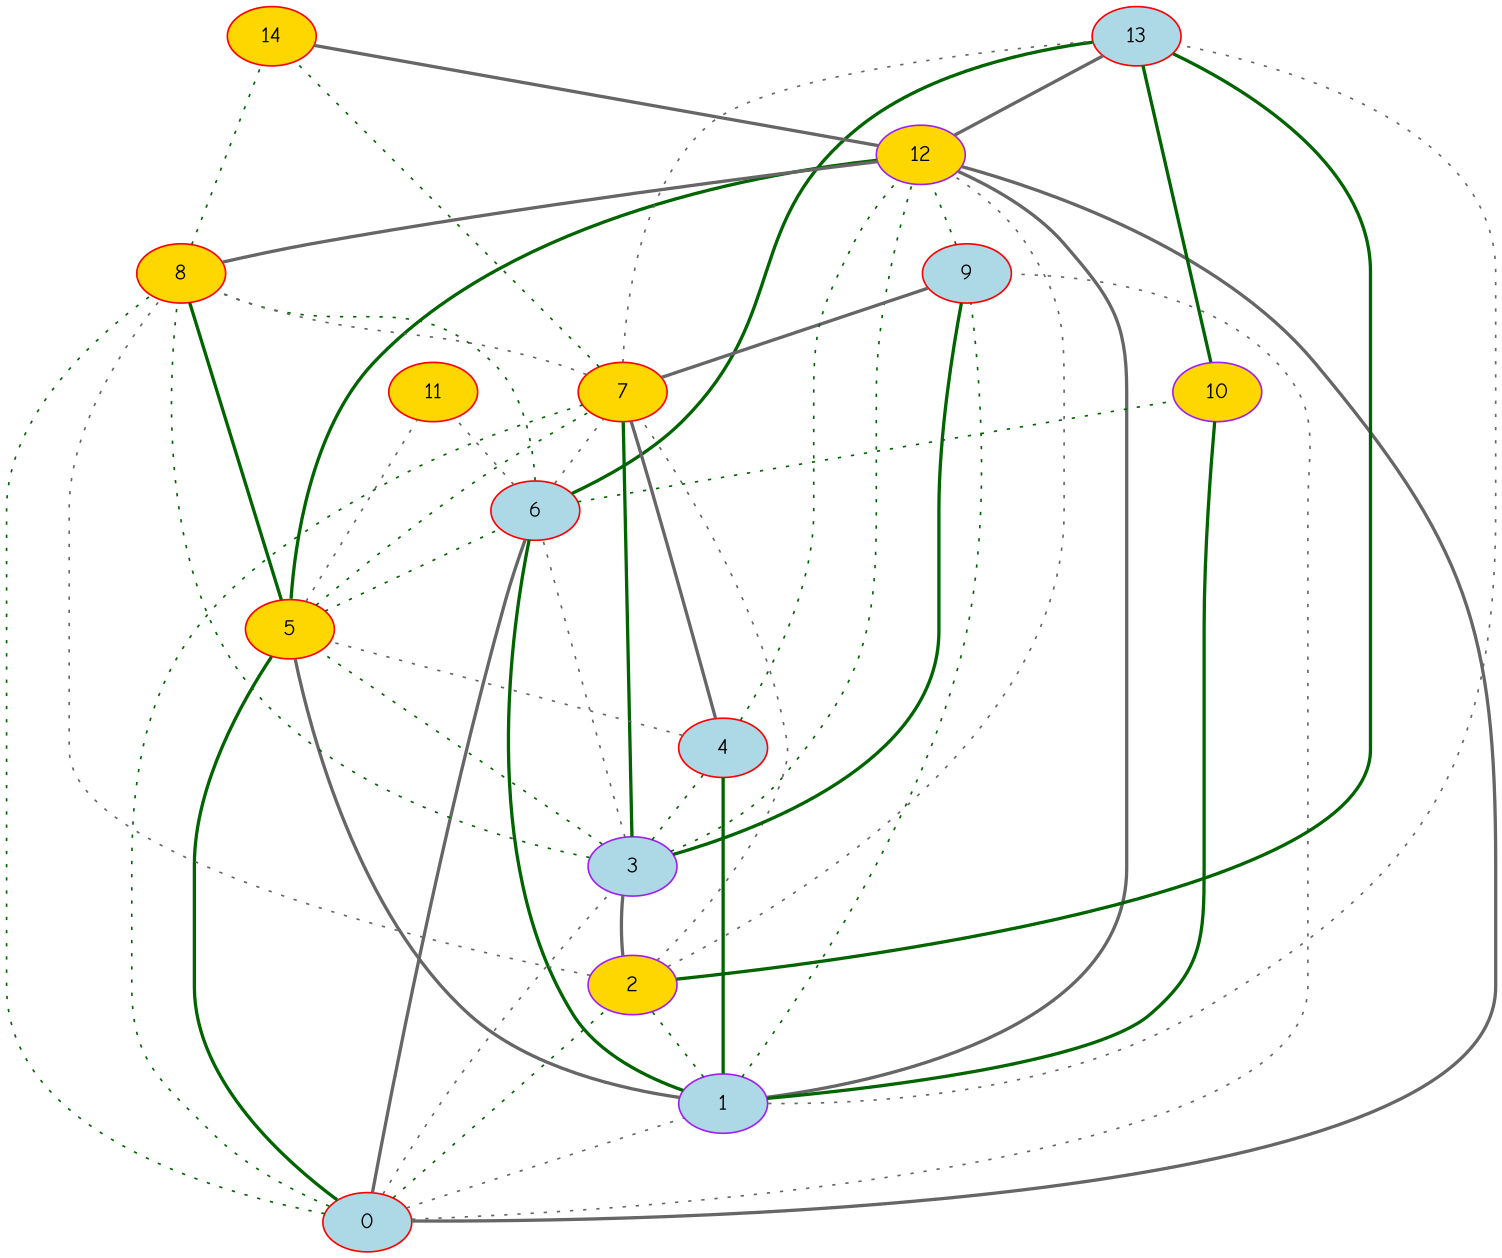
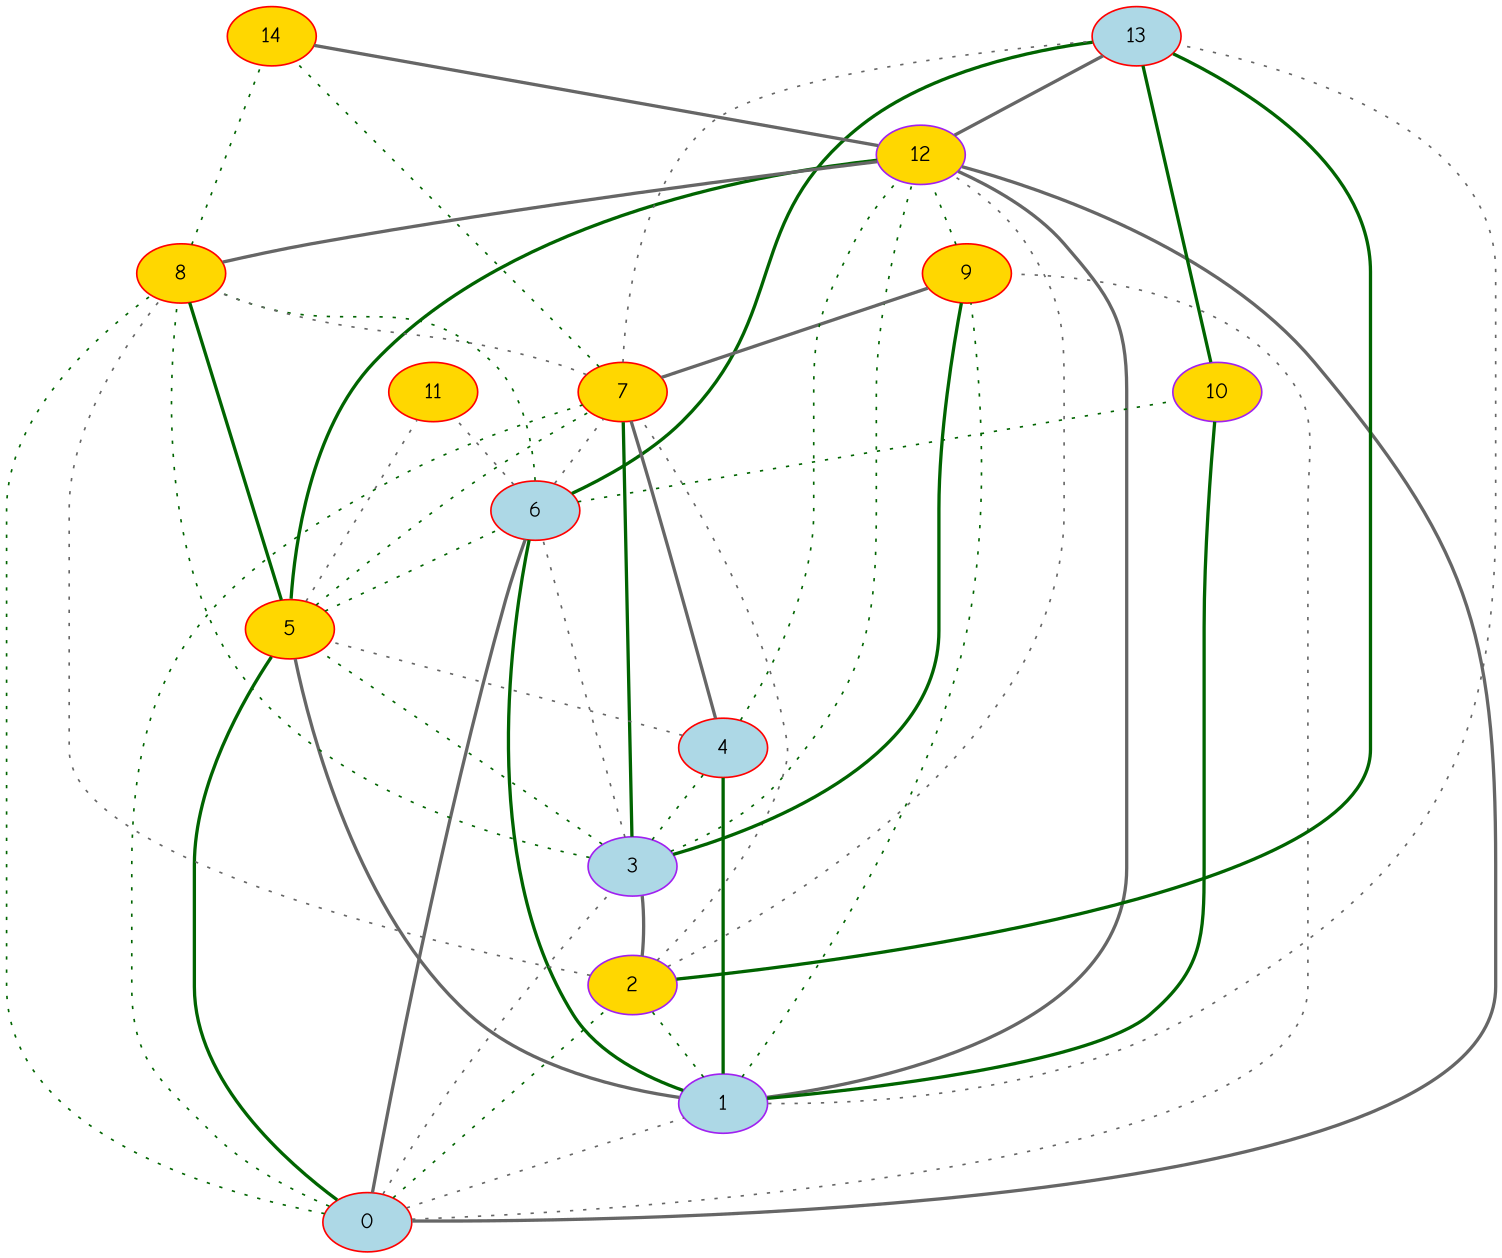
node "9": fillcolor lightblue -> gold
edge "2" -> "3": reversed
